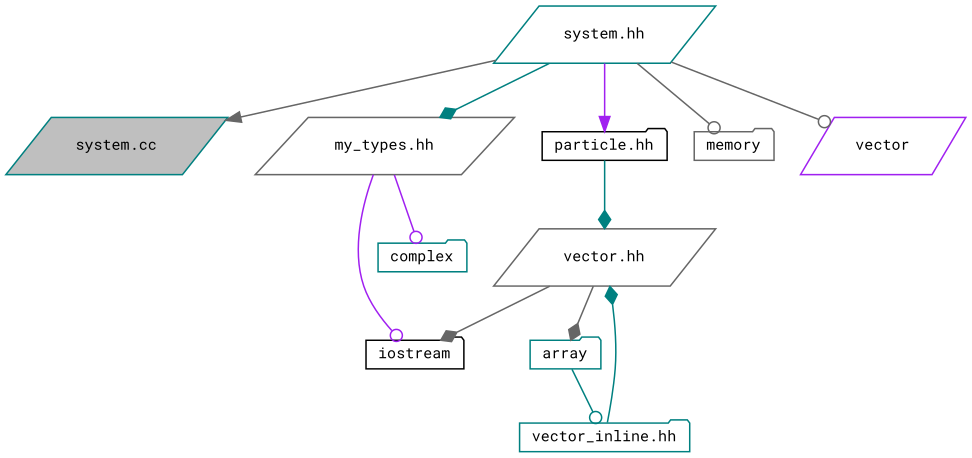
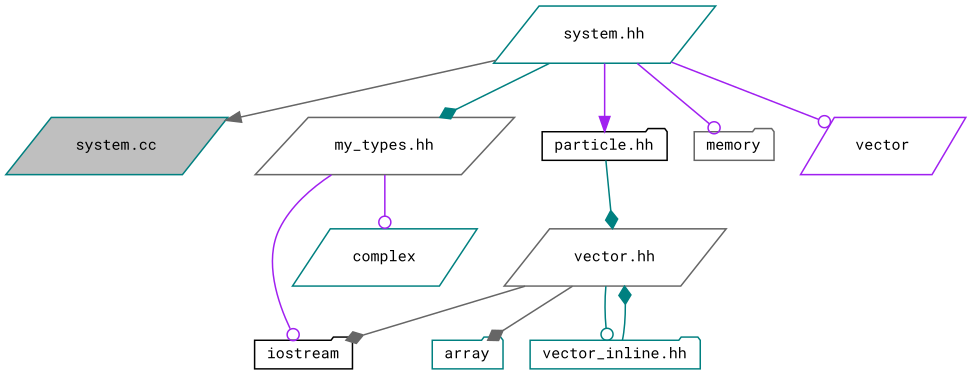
edge "system.hh" -> "vector": color gray40 -> purple
edge "system.hh" -> "memory": color gray40 -> purple
node "complex": shape folder -> parallelogram
edge "array" -> "vector_inline.hh": now "vector.hh" -> "vector_inline.hh"
